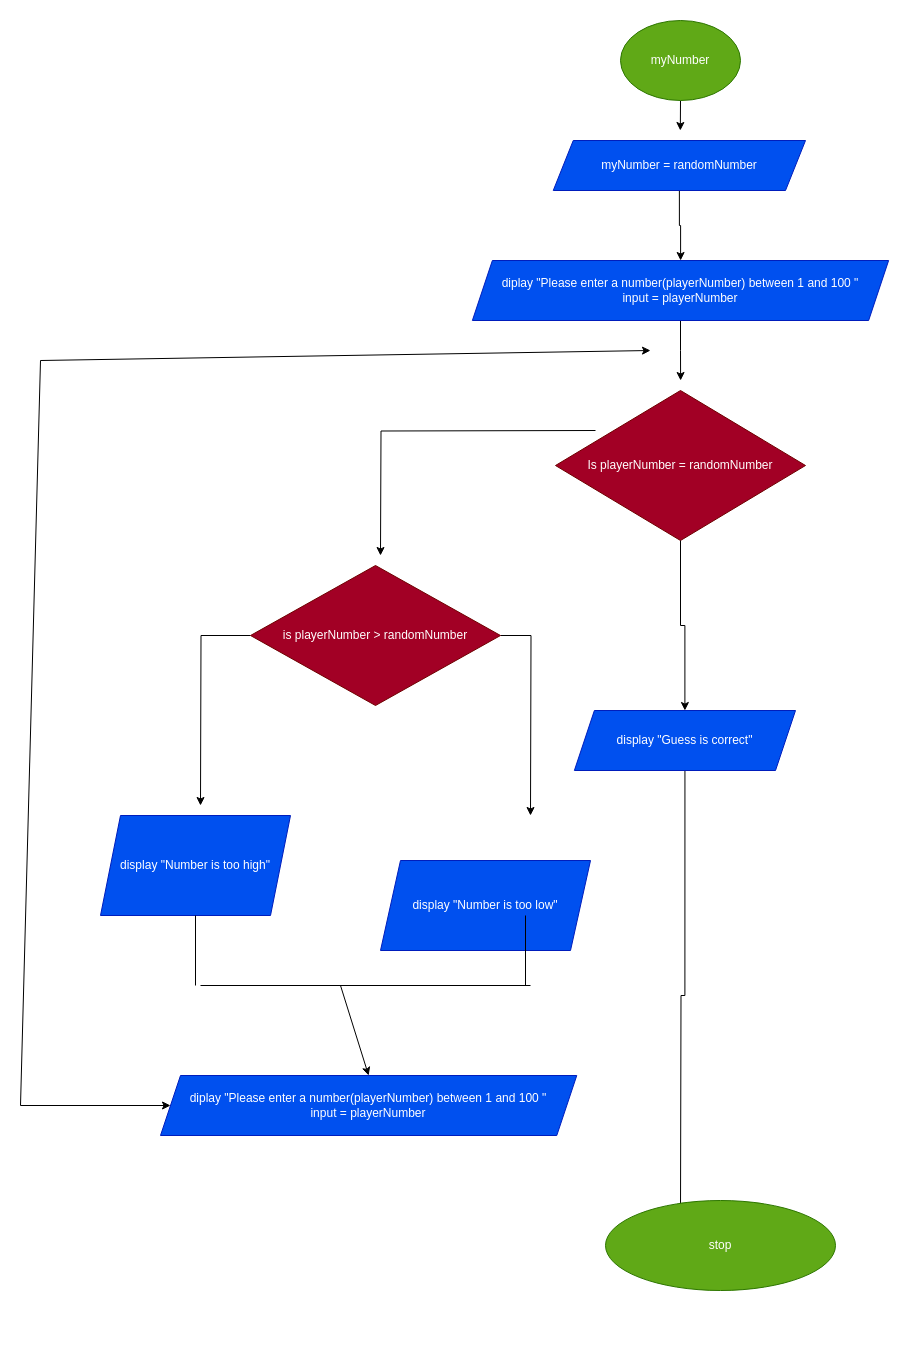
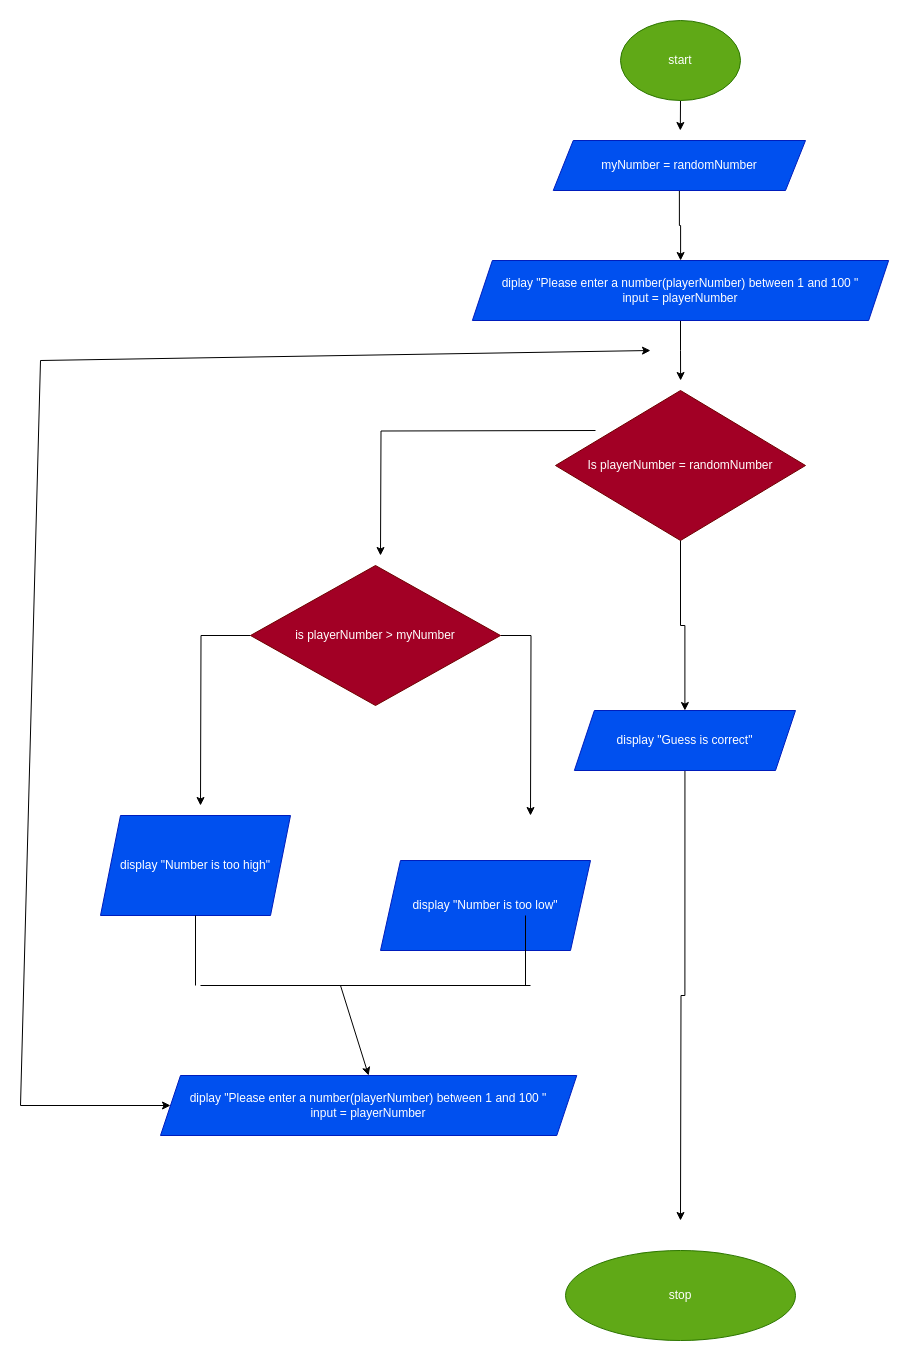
node "myNumber": label "myNumber" -> "start"
node "is playerNumber > randomNumber": label "is playerNumber > randomNumber" -> "is playerNumber > myNumber"
node "stop": moved (721, 1246) -> (681, 1296)
